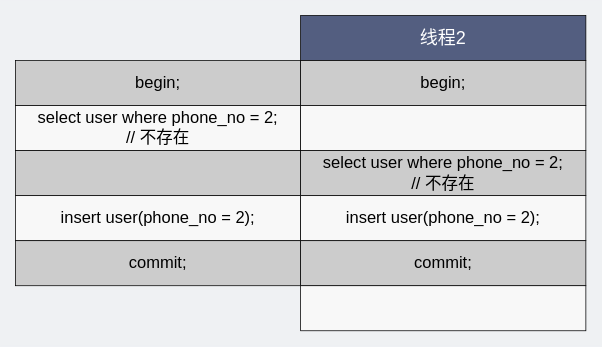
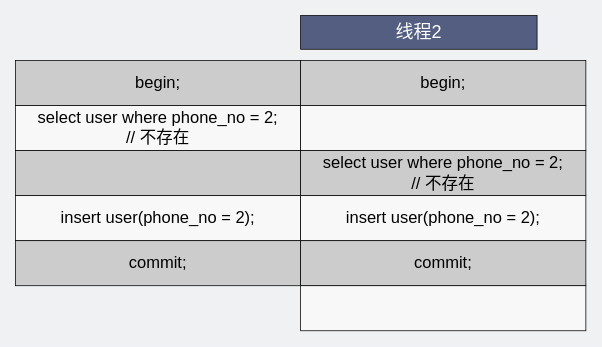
node "线程2": size 285x45 -> 236x34
